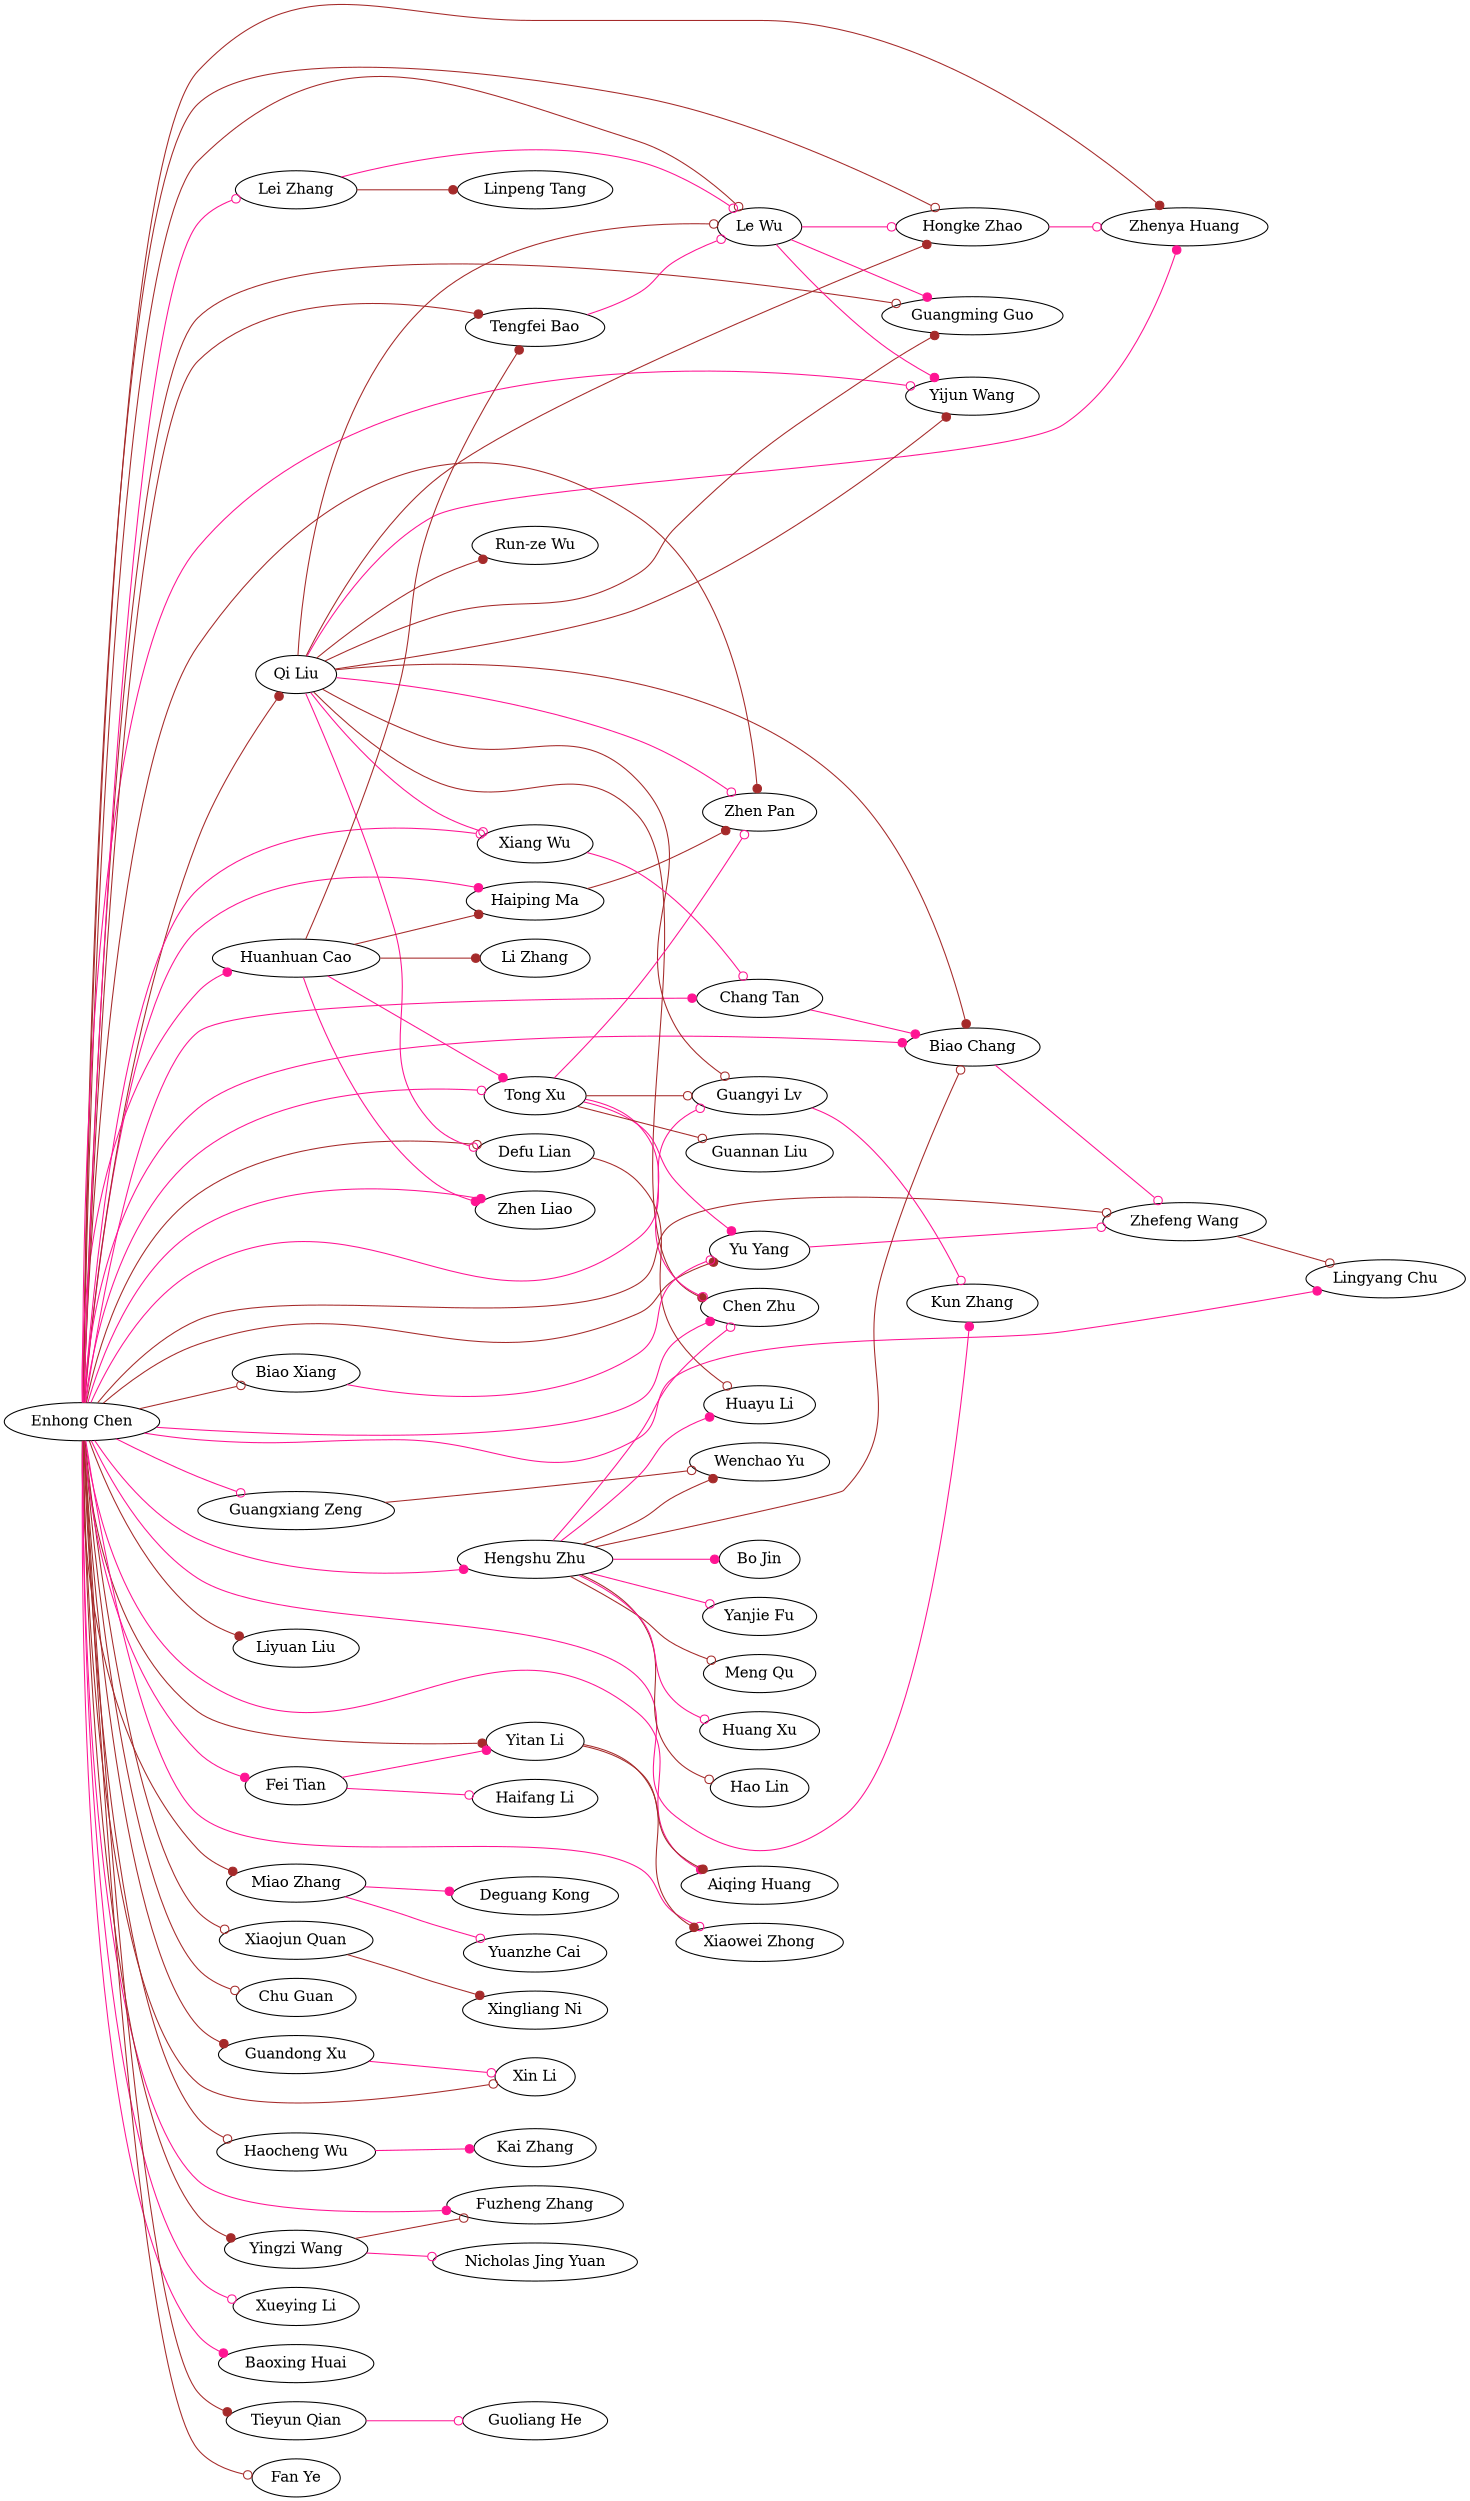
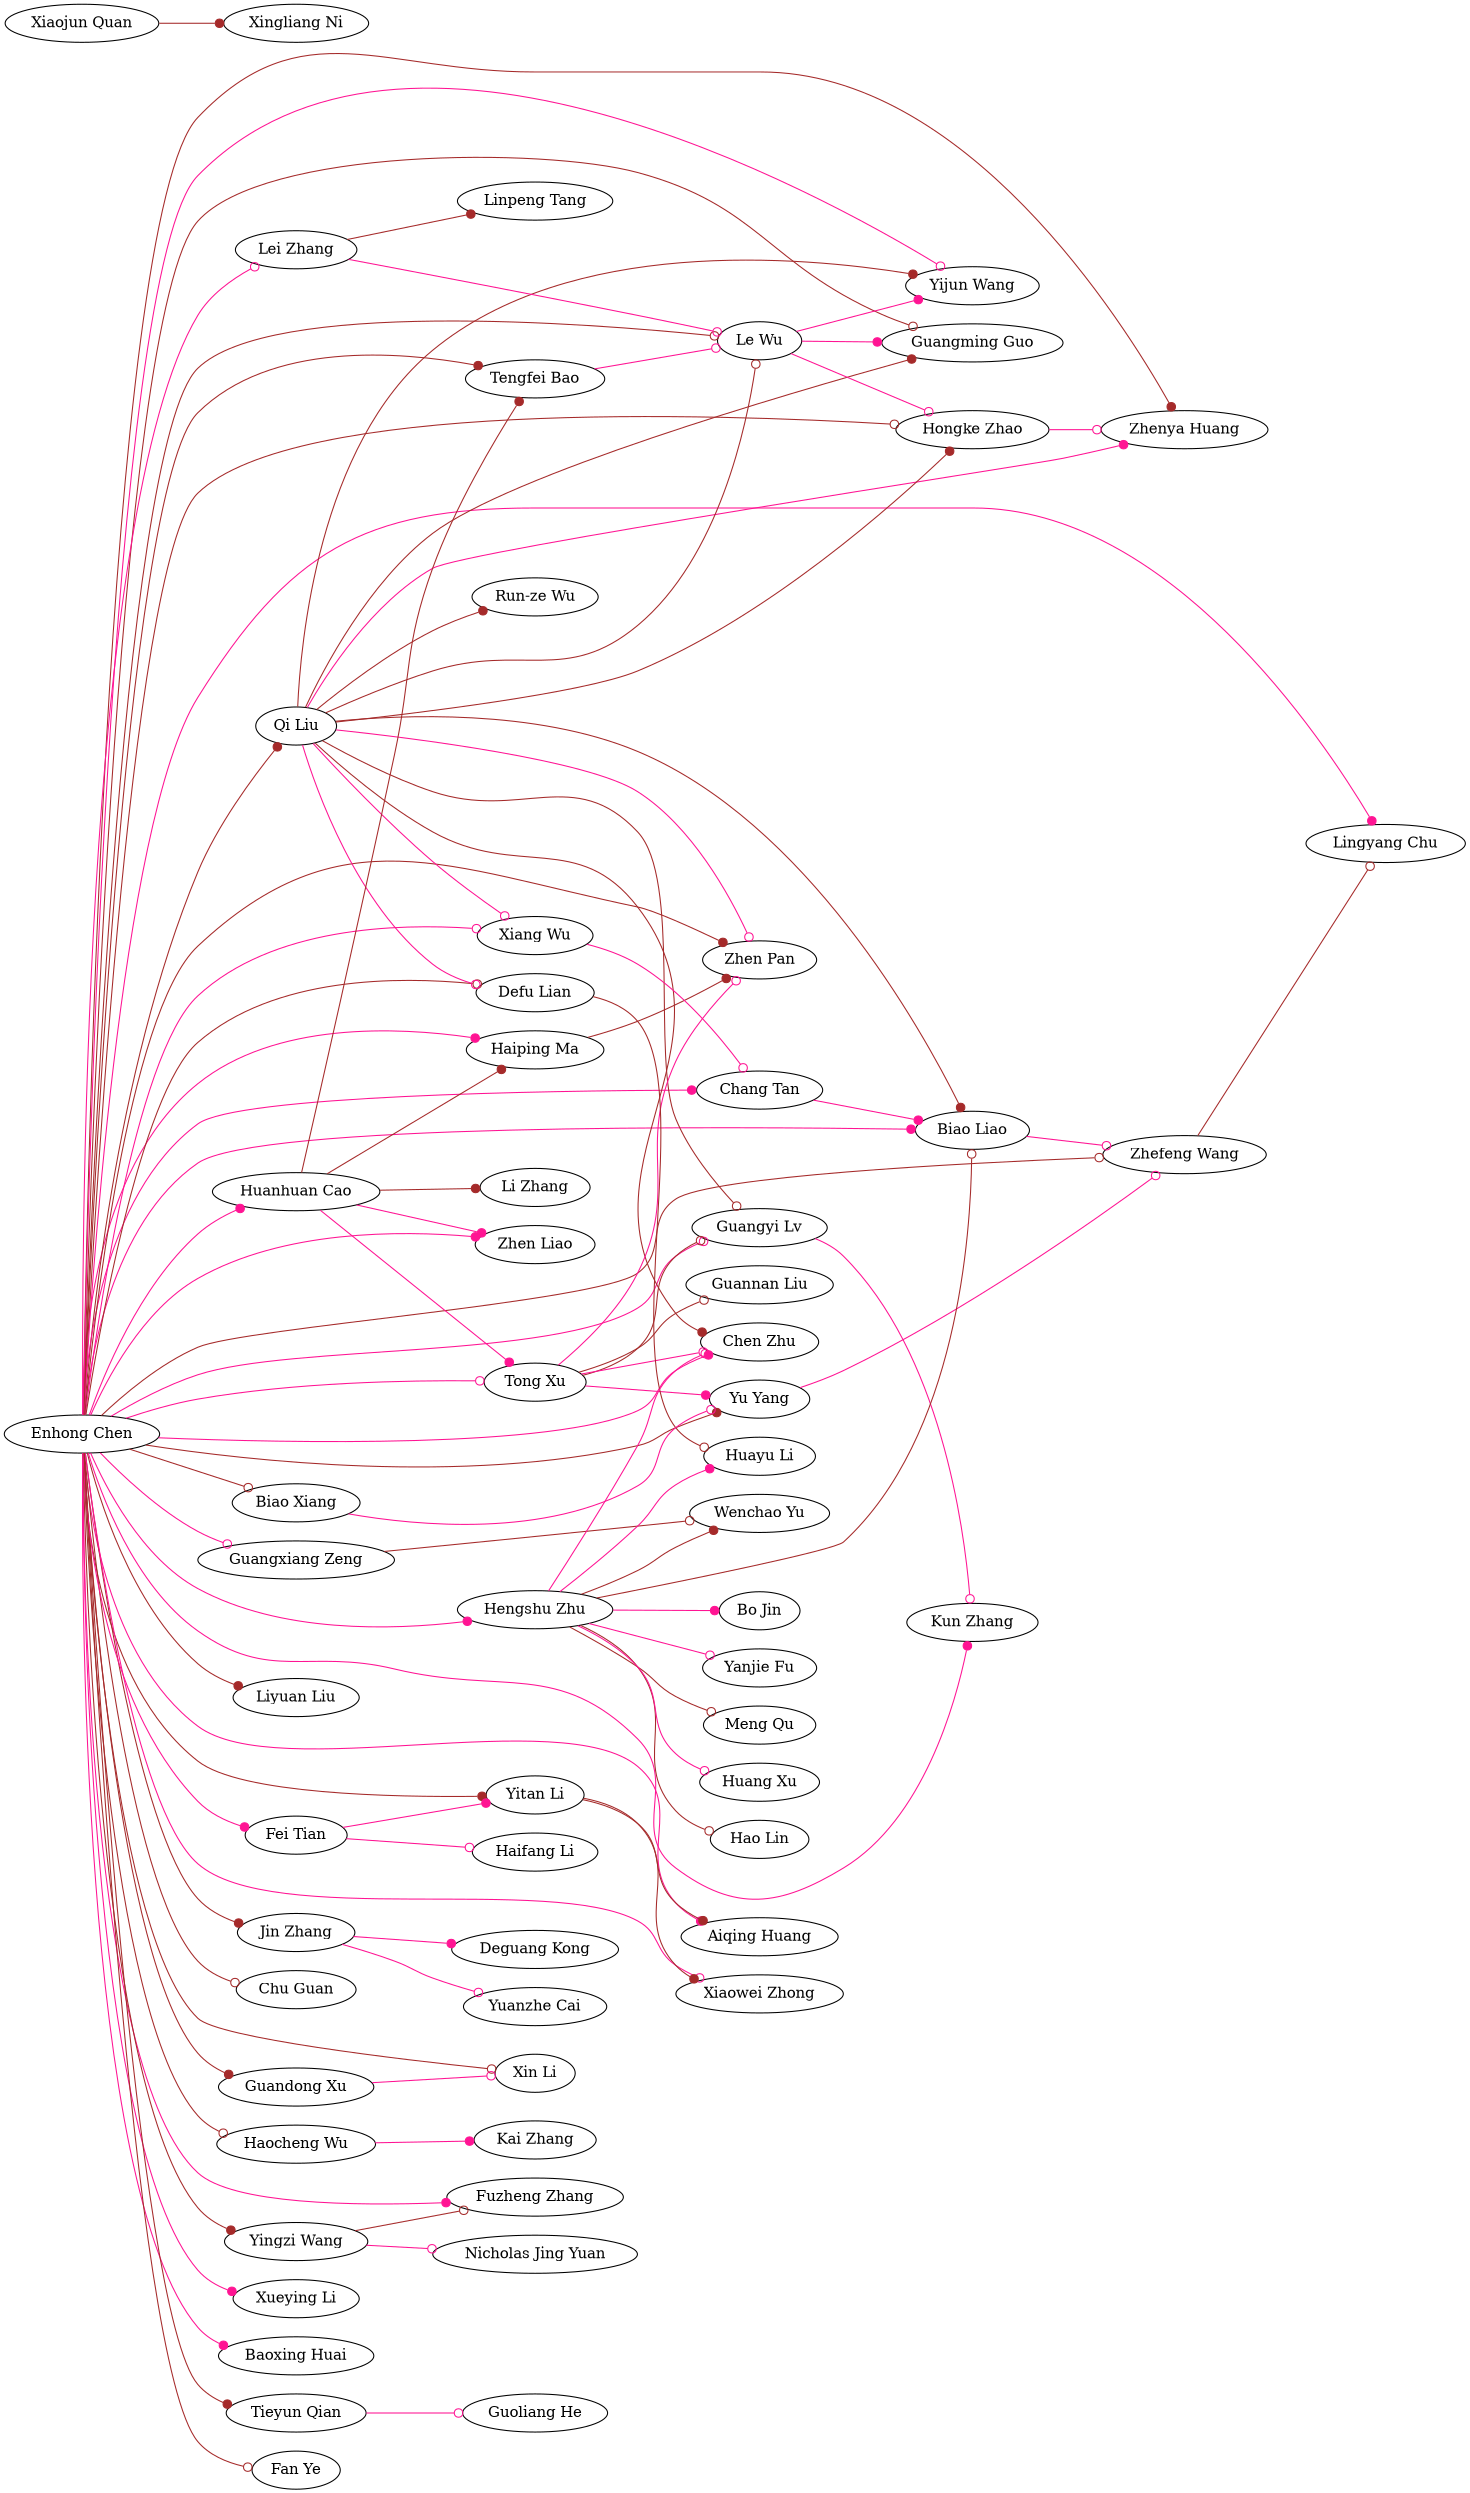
node "Biao Chang": label "Biao Chang" -> "Biao Liao"
edge "Enhong Chen" -> "Xiaojun Quan": removed
node "Miao Zhang": label "Miao Zhang" -> "Jin Zhang"
edge "Enhong Chen" -> "Xueying Li": arrowhead odot -> dot
